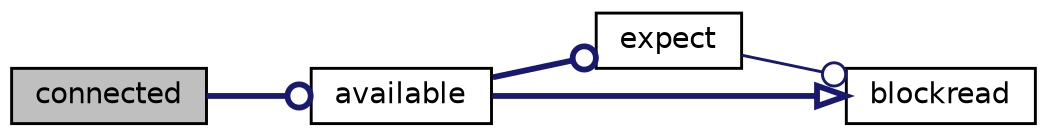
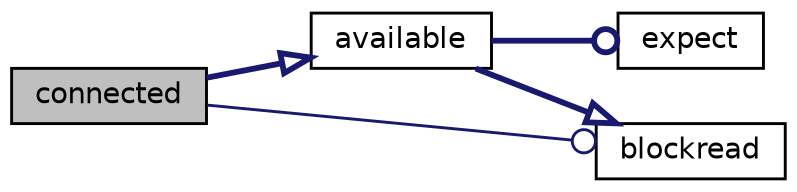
edge "expect" -> "blockread": now "connected" -> "blockread"
edge "connected" -> "available": arrowhead odot -> onormal
